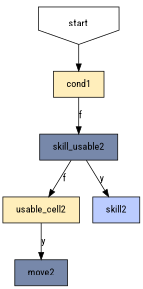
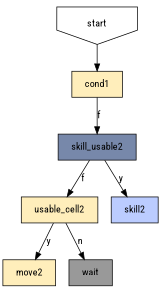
node "move2": fillcolor #7788aa -> #ffeebb
node "wait": added
